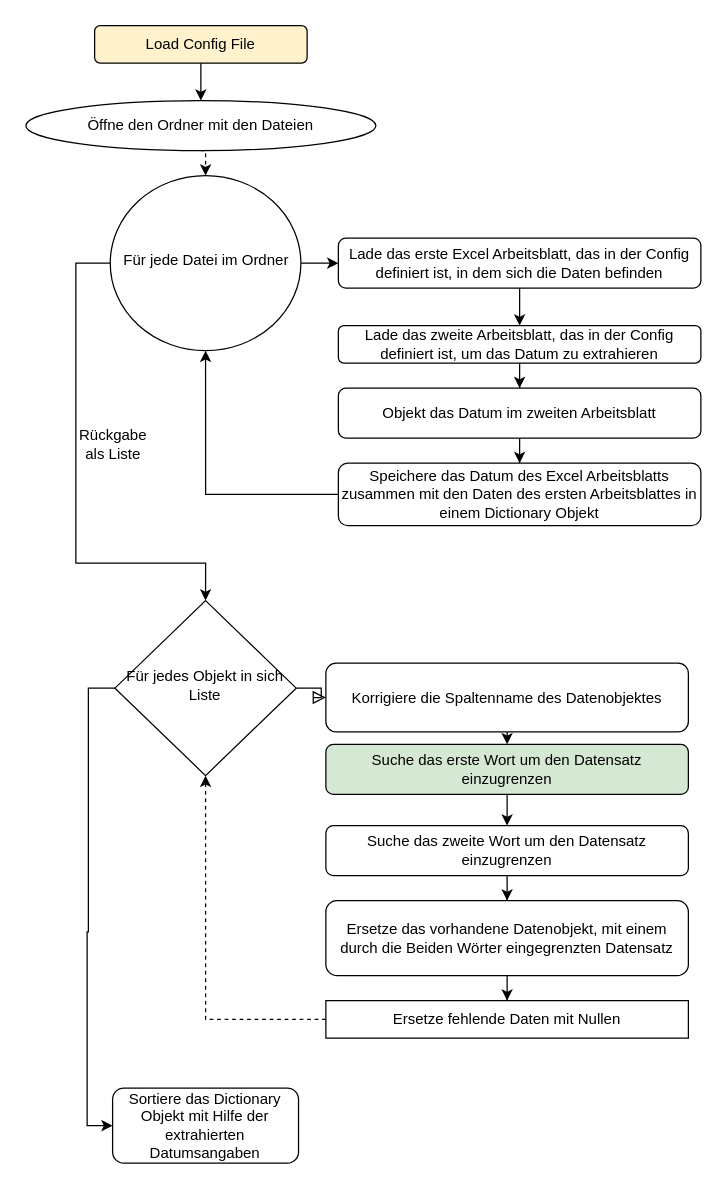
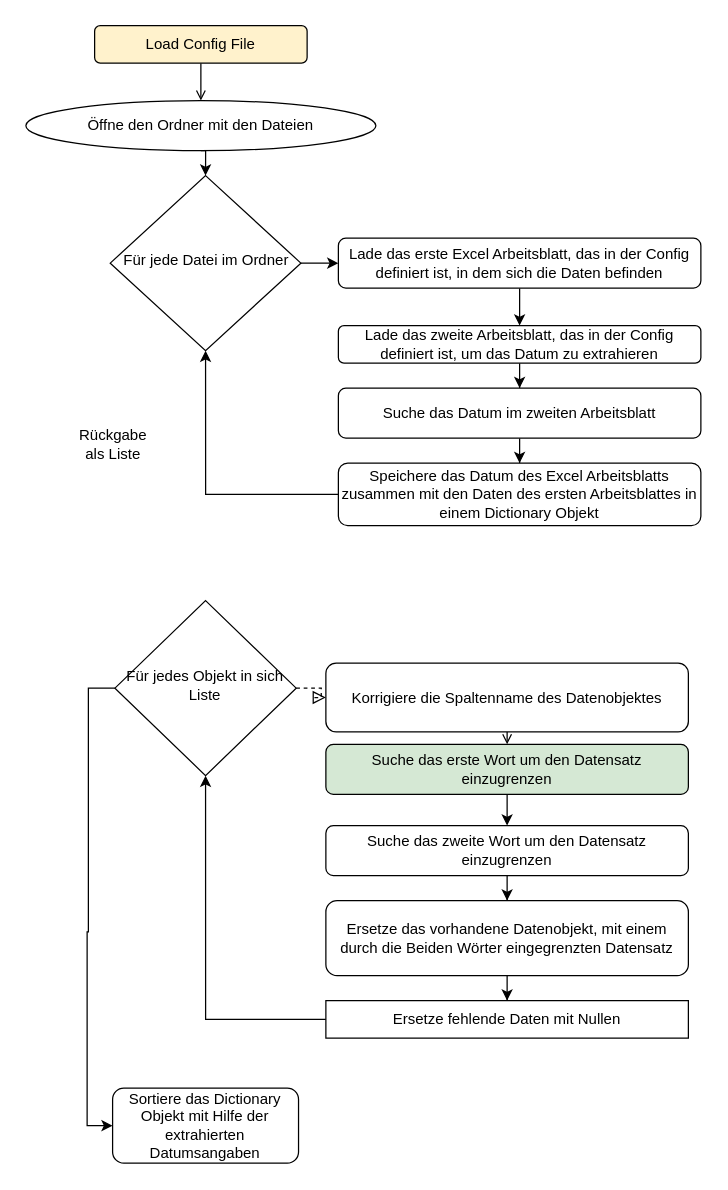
edge "Load Config File" -> "Öffne den Ordner mit den Dateien": arrowhead classic -> open
edge "Öffne den Ordner mit den Dateien" -> "Für jede Datei im Ordner": style dashed -> solid
node "Für jede Datei im Ordner": shape ellipse -> diamond
node "Objekt das Datum im zweiten Arbeitsblatt": label "Objekt das Datum im zweiten Arbeitsblatt" -> "Suche das Datum im zweiten Arbeitsblatt"
edge "Für jede Datei im Ordner" -> "Für jedes Objekt in sich Liste": removed
edge "Für jedes Objekt in sich Liste" -> "Korrigiere die Spaltenname des Datenobjektes": style solid -> dashed
edge "Korrigiere die Spaltenname des Datenobjektes" -> "Suche das erste Wort um den Datensatz einzugrenzen": arrowhead classic -> open
edge "Ersetze fehlende Daten mit Nullen" -> "Für jedes Objekt in sich Liste": style dashed -> solid
